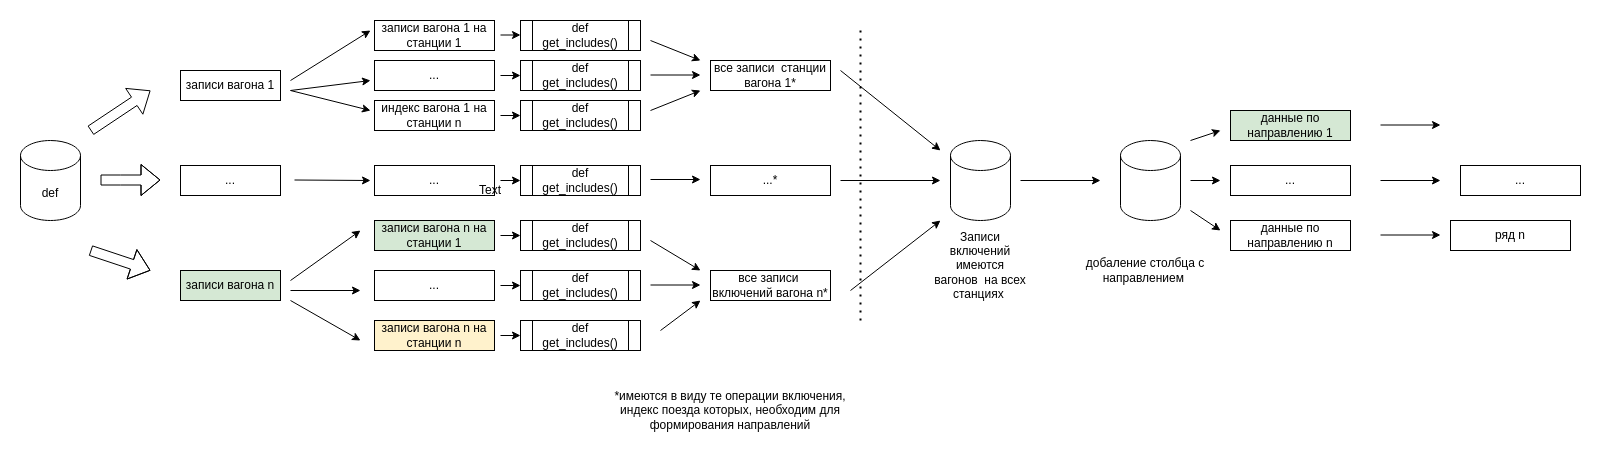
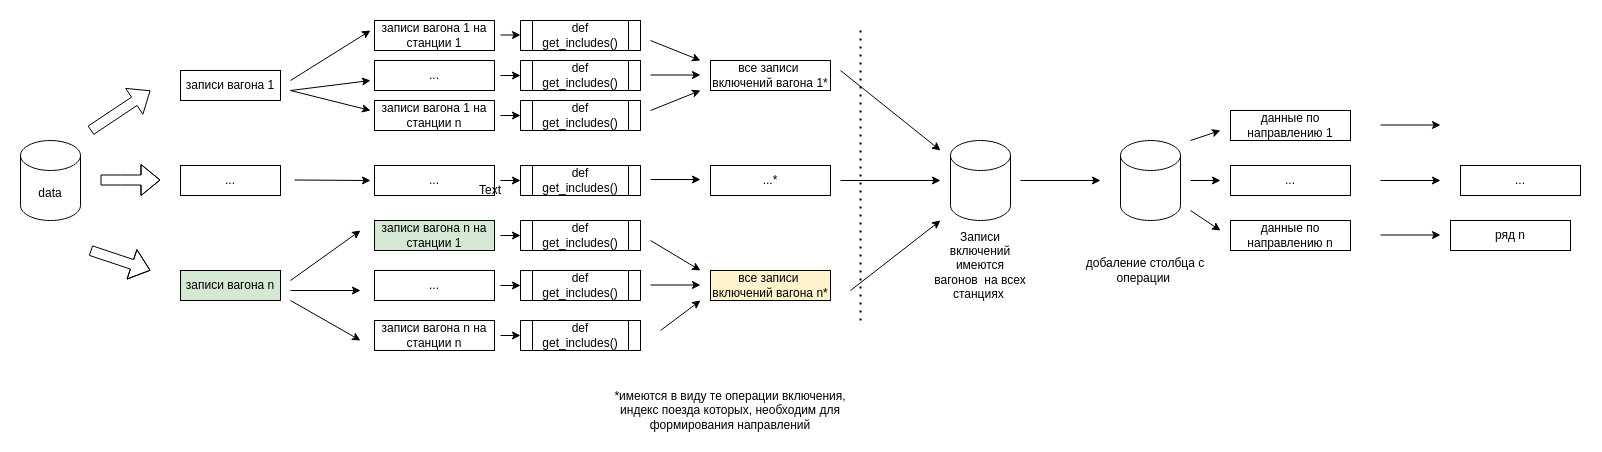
node "все записи станции вагона 1*": label "все записи станции вагона 1*" -> "все записи включений вагона 1*"
node "индекс вагона 1 на станции n": label "индекс вагона 1 на станции n" -> "записи вагона 1 на станции n"
node "данные по направлению 1": fillcolor #d5e8d4 -> #ffffff
node "def": label "def" -> "data"
node "добаление столбца с направлением": label "добаление столбца с направлением" -> "добаление столбца с операции"
node "все записи включений вагона n*": fillcolor #ffffff -> #fff2cc
node "записи вагона n на станции n": fillcolor #fff2cc -> #ffffff
